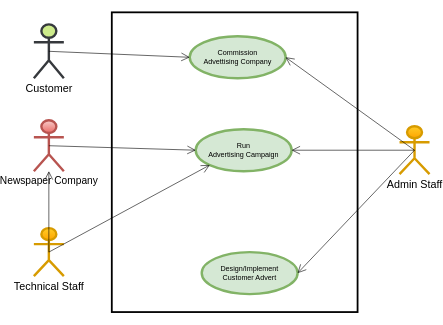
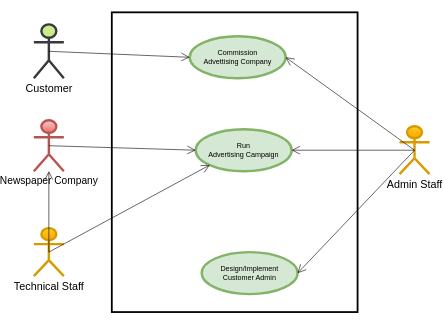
node "Design/Implement Customer Advert": label "Design/Implement Customer Advert" -> "Design/Implement Customer Admin"
